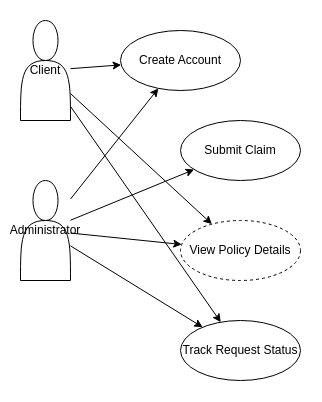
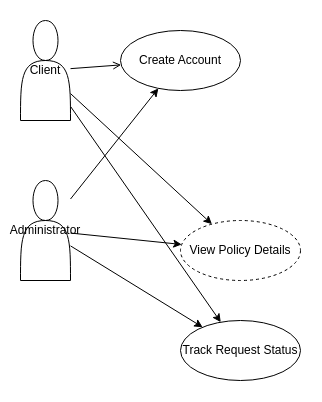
edge "Client" -> "Create Account": arrowhead classic -> open
node "Submit Claim": removed
edge "Administrator" -> "Submit Claim": removed
